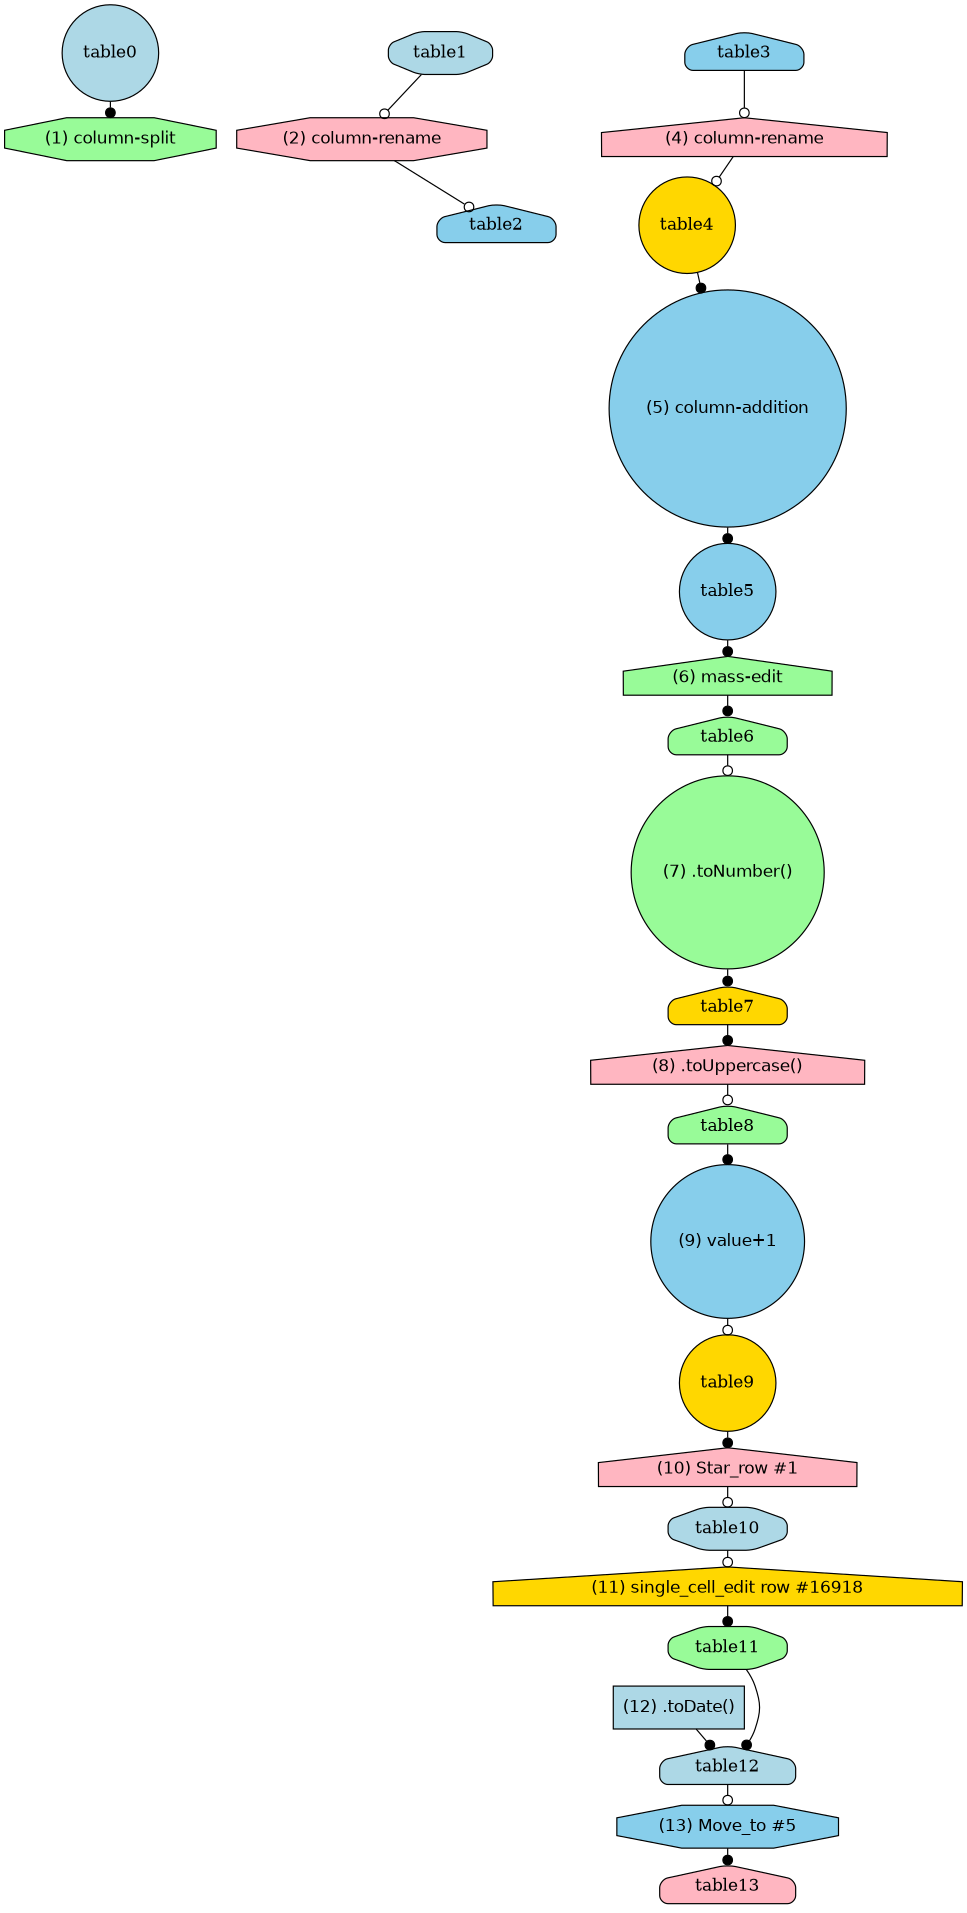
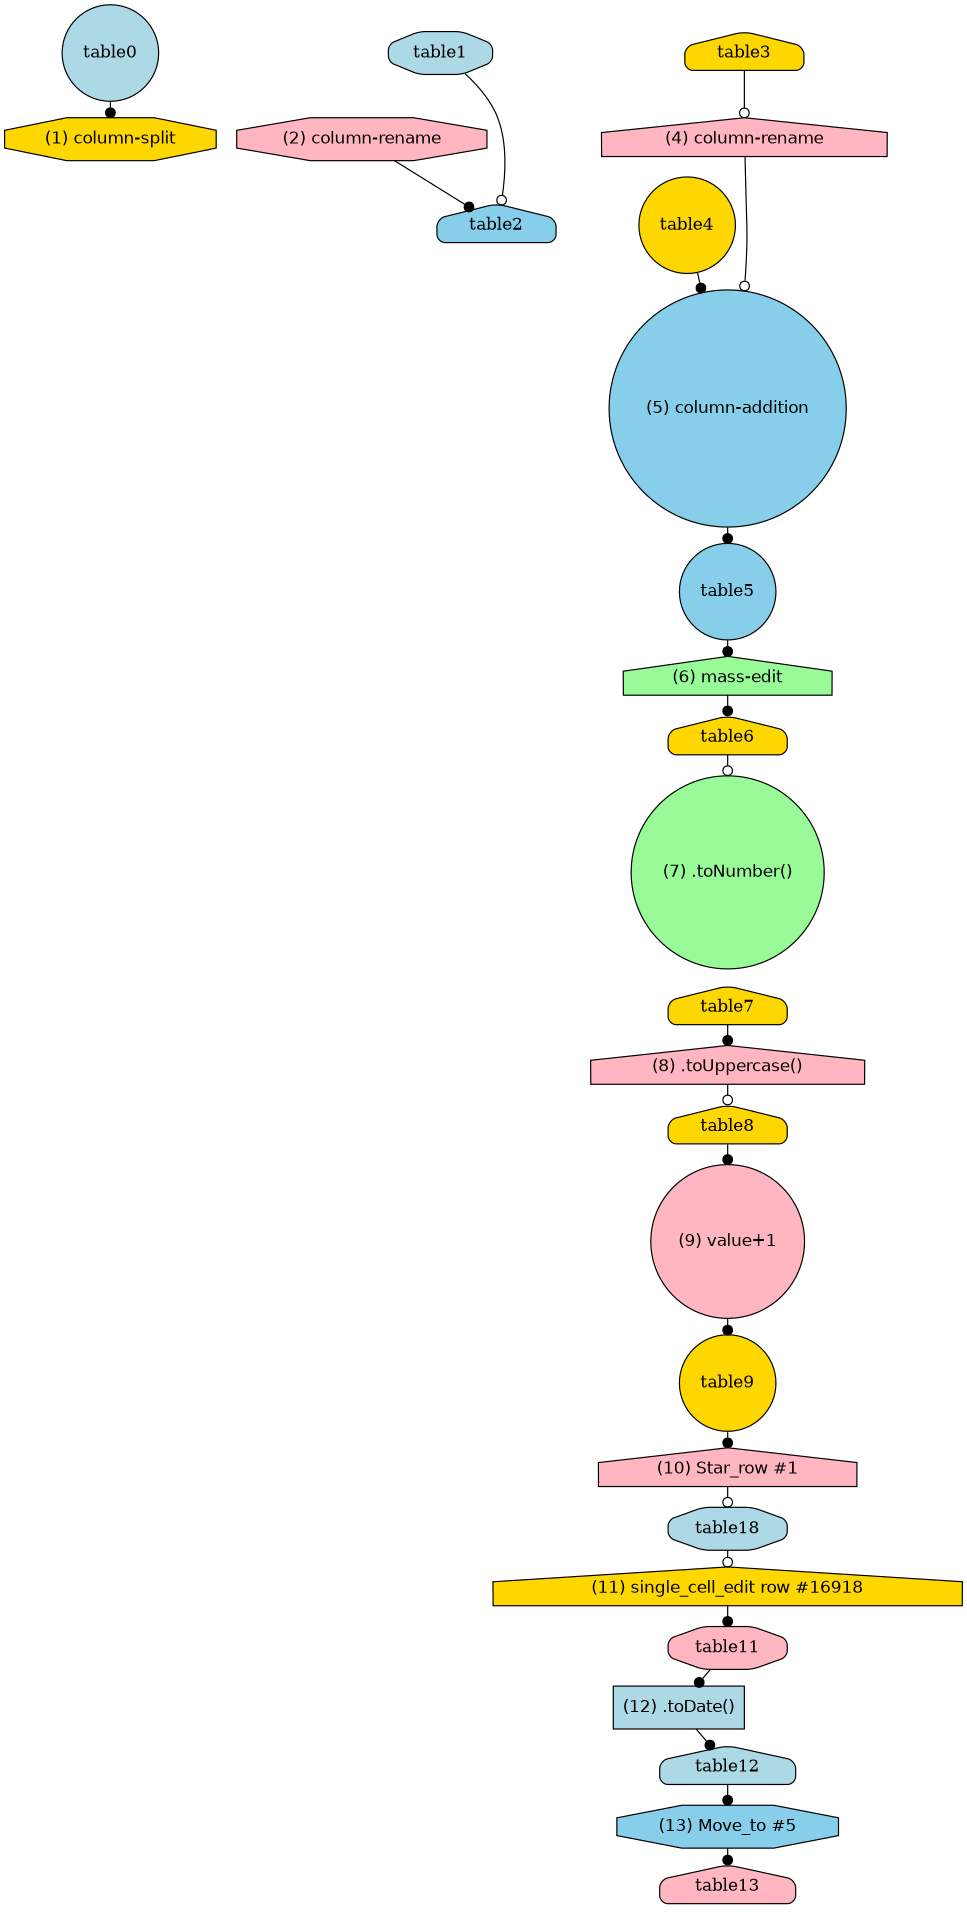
node "table3": fillcolor skyblue -> gold
edge "table1" -> "(2) column-rename": now "table1" -> "table2"
node "(1) column-split": fillcolor palegreen -> gold
edge "(4) column-rename" -> "table4": now "(4) column-rename" -> "(5) column-addition"
edge "(2) column-rename" -> "table2": arrowhead odot -> dot
node "table6": fillcolor palegreen -> gold
edge "(7) .toNumber()" -> "table7": removed
node "table8": fillcolor palegreen -> gold
node "(9) value+1": fillcolor skyblue -> lightpink
edge "(9) value+1" -> "table9": arrowhead odot -> dot
node "table10": label "table10" -> "table18"
node "table11": fillcolor palegreen -> lightpink
edge "table11" -> "table12": now "table11" -> "(12) .toDate()"
edge "table12" -> "(13) Move_to #5": arrowhead odot -> dot
